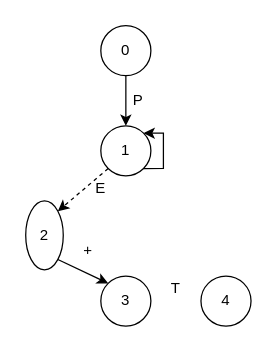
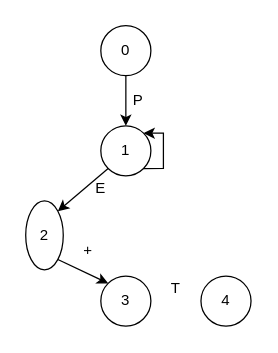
edge "1" -> "2": style dashed -> solid
